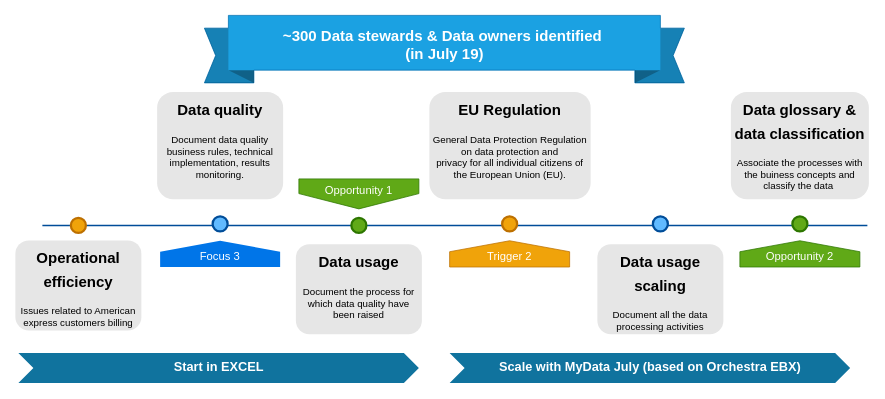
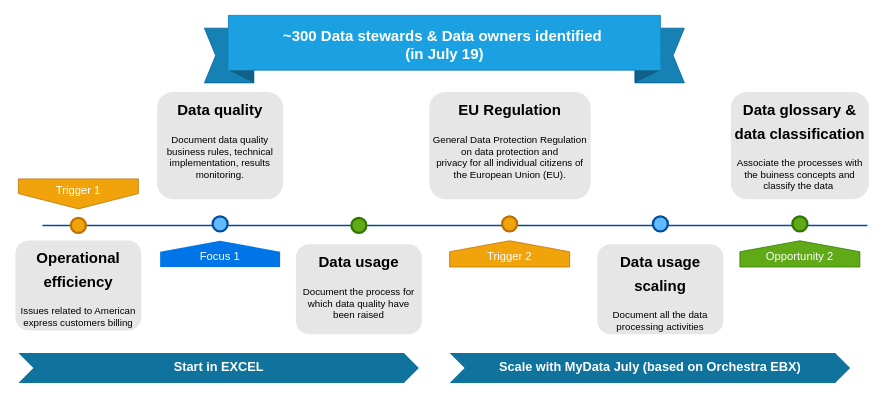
node "Trigger 1": added
node "Opportunity 1": removed
node "Focus 3": label "Focus 3" -> "Focus 1"
